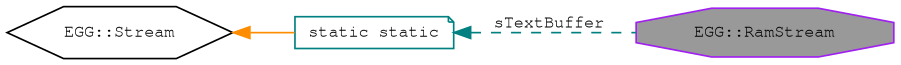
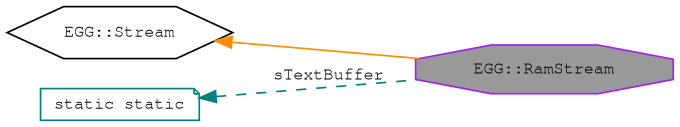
edge "static static" -> "EGG::Stream": now "EGG::RamStream" -> "EGG::Stream"
